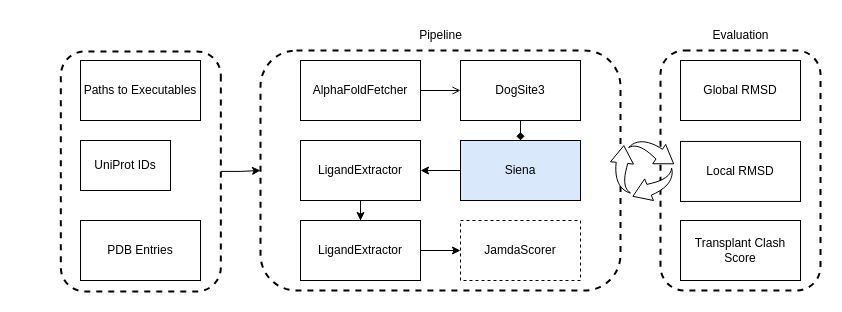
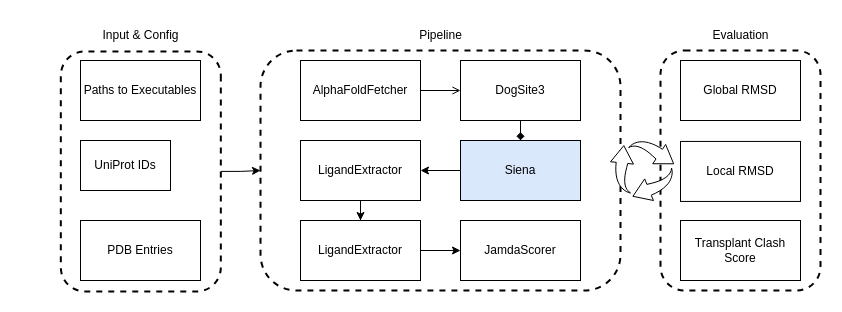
node "Input & Config": added
node "JamdaScorer": style dashed -> solid
